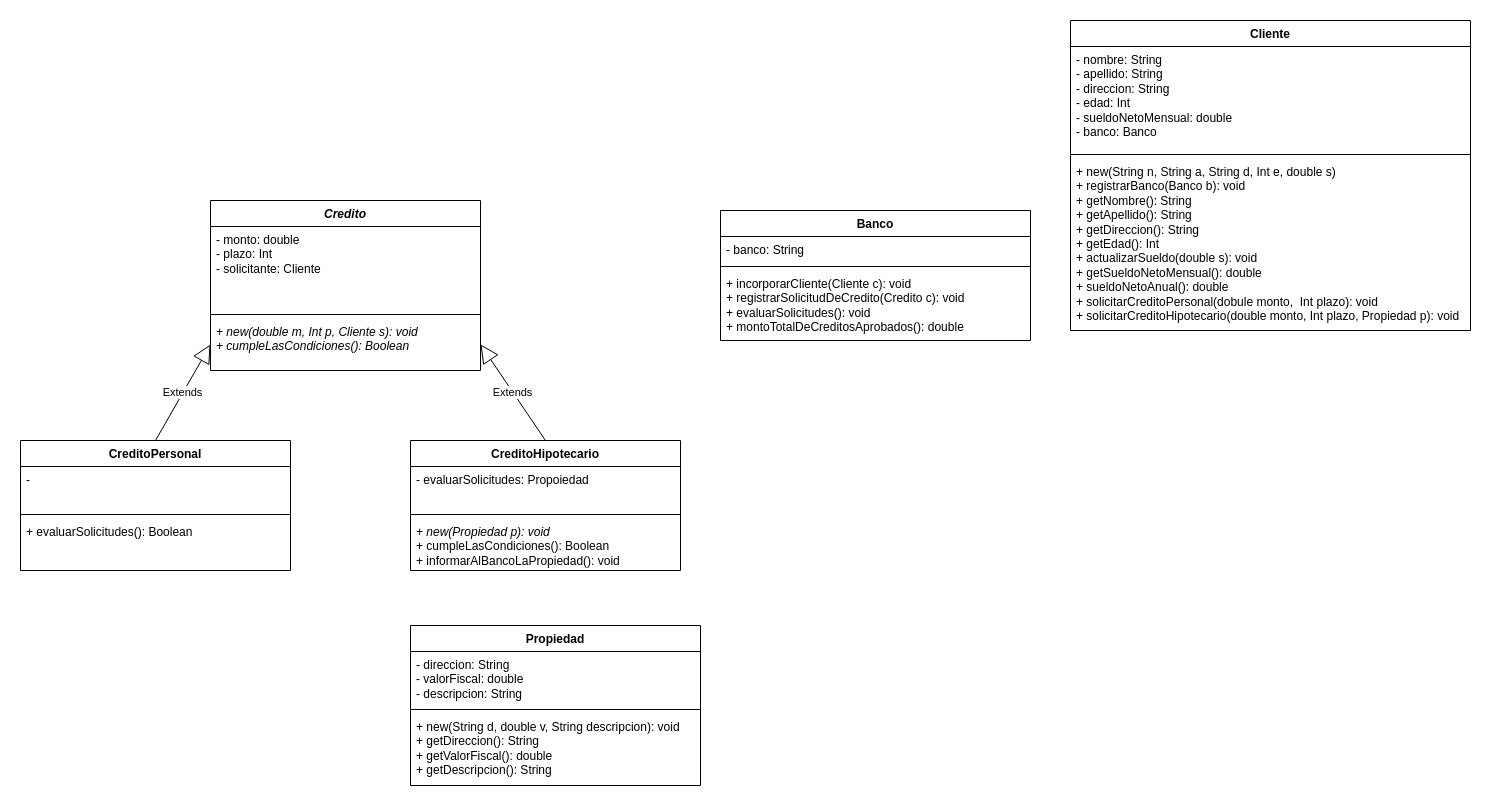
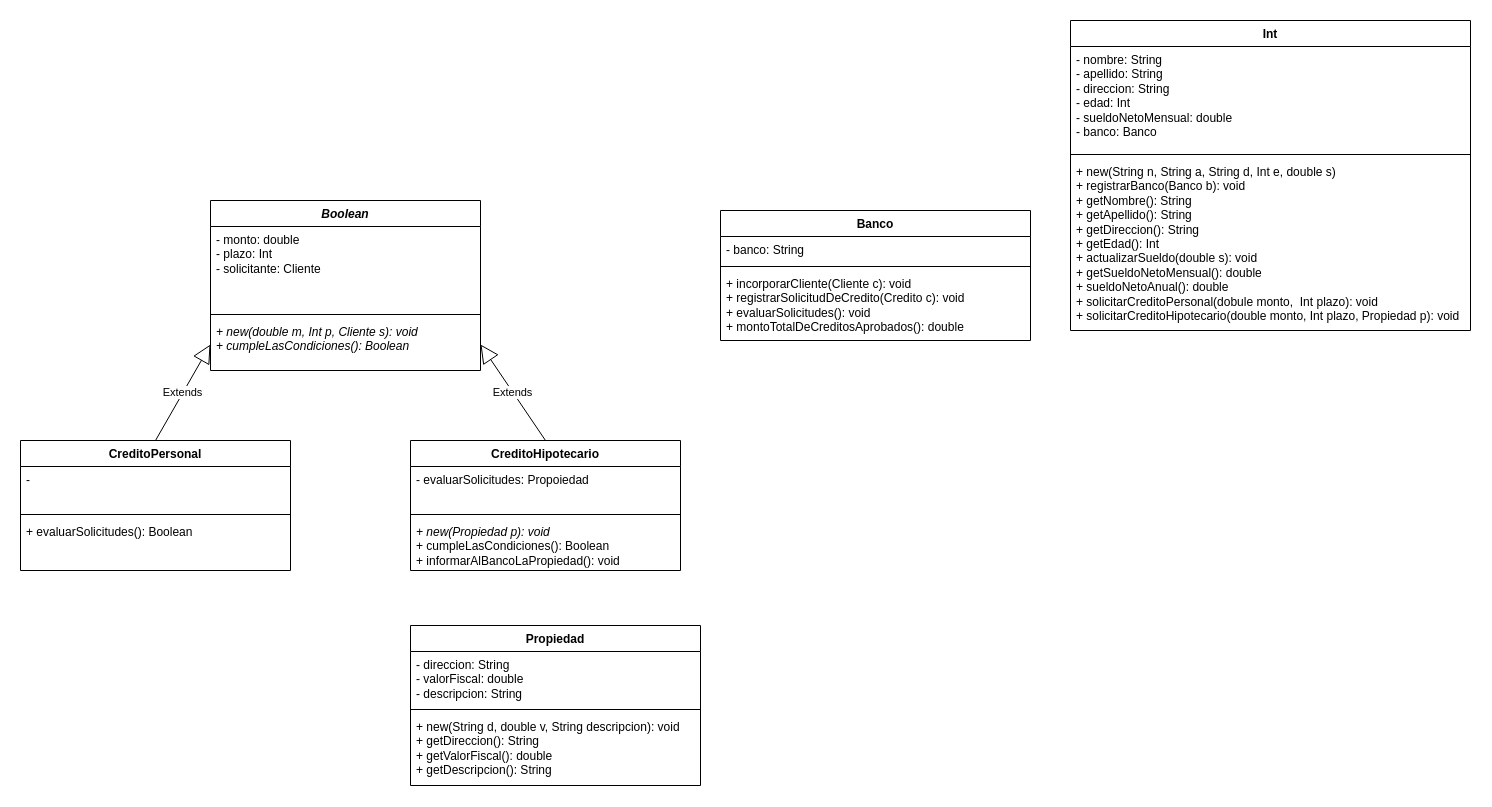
node "Cliente": label "Cliente" -> "Int"
node "Credito": label "Credito" -> "Boolean"
